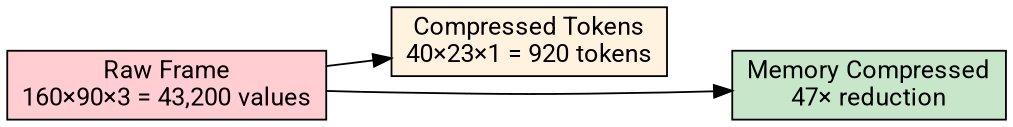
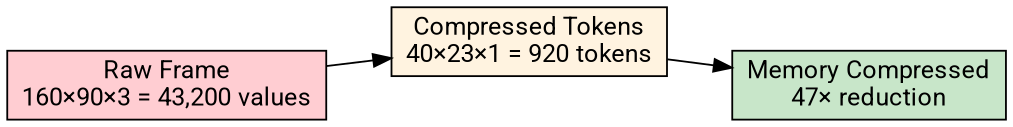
edge "Raw Frame 160×90×3 = 43,200 values" -> "Memory Compressed 47× reduction": now "Compressed Tokens 40×23×1 = 920 tokens" -> "Memory Compressed 47× reduction"
